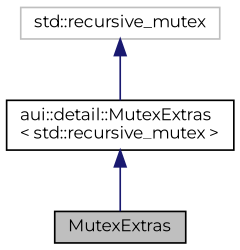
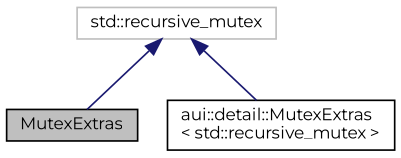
edge "MutexExtras" -> "aui::detail::MutexExtras < std::recursive_mutex >": now "MutexExtras" -> "std::recursive_mutex"
